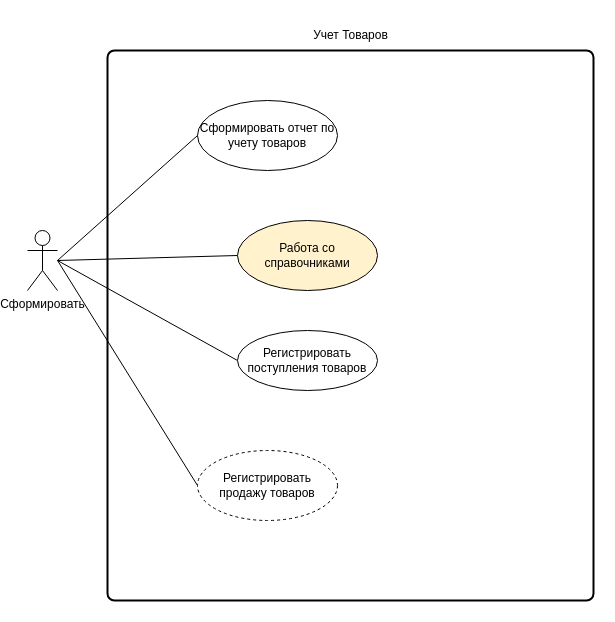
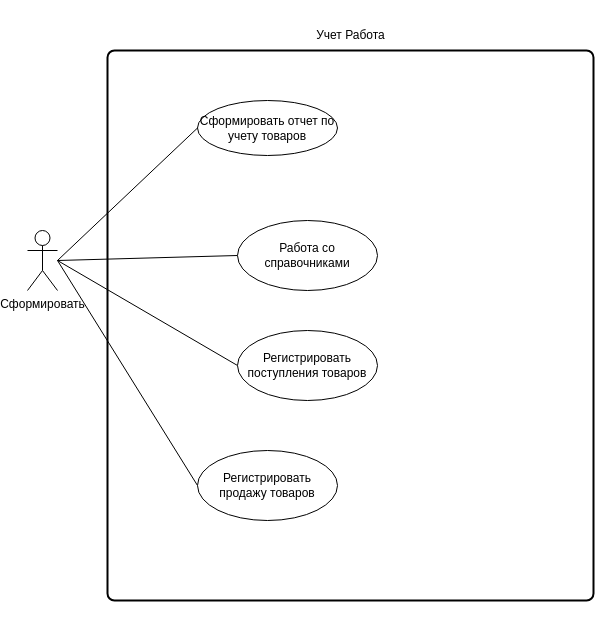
node "Учет Товаров": label "Учет Товаров" -> "Учет Работа"
node "Сформировать отчет по учету товаров": size 140x70 -> 140x55
node "Работа со справочниками": fillcolor #fff2cc -> #ffffff
node "Регистрировать поступления товаров": size 140x60 -> 140x70
node "Регистрировать продажу товаров": style dashed -> solid
